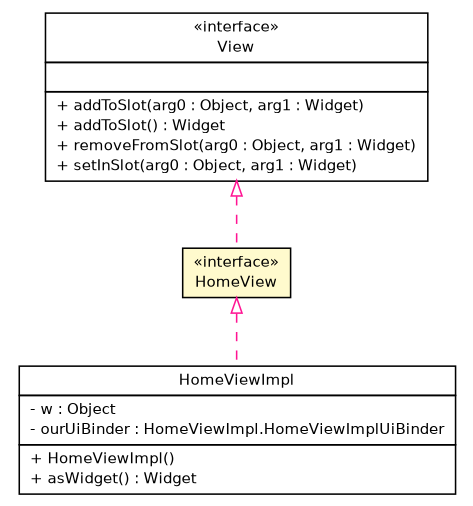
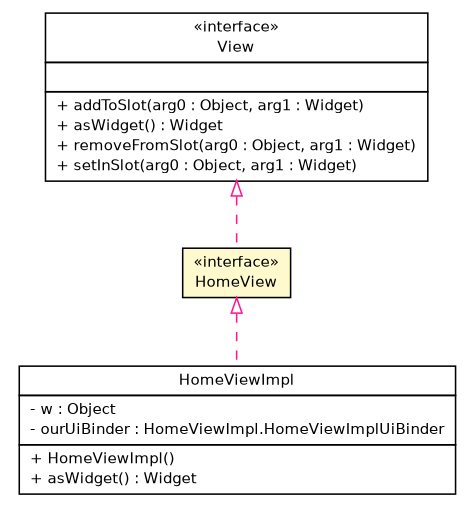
node "View": text "+ addToSlot() : Widget" -> "+ asWidget() : Widget"
